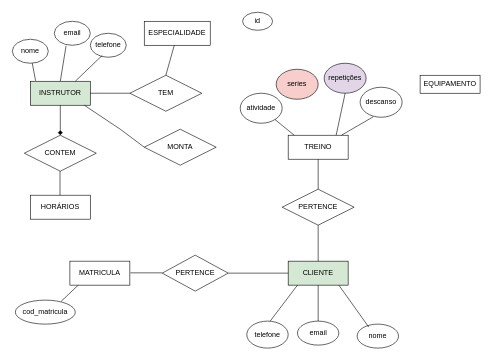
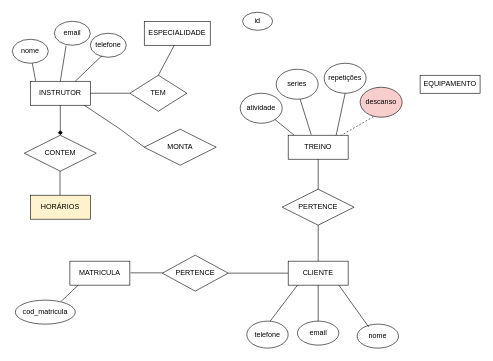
node "repetições": fillcolor #e1d5e7 -> #ffffff
node "series": fillcolor #f8cecc -> #ffffff
node "INSTRUTOR": fillcolor #d5e8d4 -> #ffffff
node "TEM": size 72x36 -> 57x36
node "descanso": fillcolor #ffffff -> #f8cecc
edge "series" -- "TREINO": added
edge "descanso" -- "TREINO": style solid -> dashed
node "HORÁRIOS": fillcolor #ffffff -> #fff2cc
node "CLIENTE": fillcolor #d5e8d4 -> #ffffff
